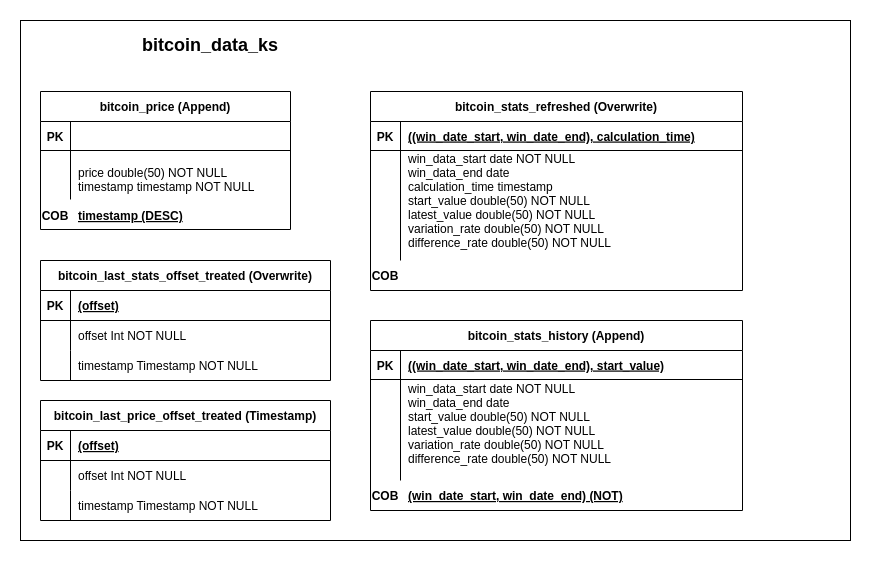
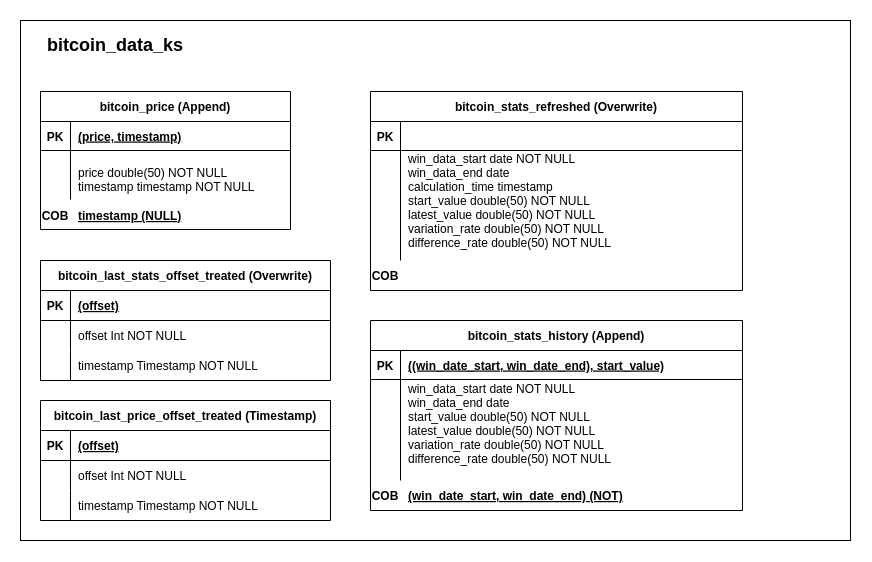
node "bitcoin_data_ks": moved (211, 46) -> (116, 46)
node "(price, timestamp)": added
node "((win_date_start, win_date_end), calculation_time)": removed
node "timestamp (DESC)": label "timestamp (DESC)" -> "timestamp (NULL)"
